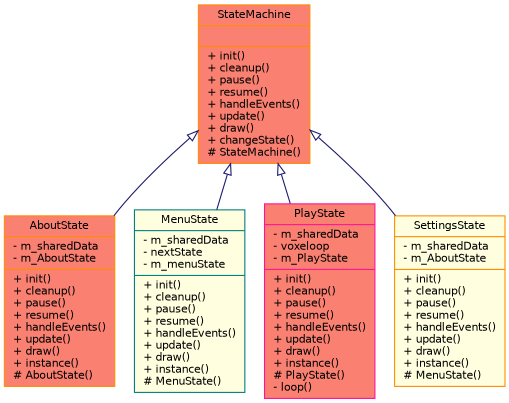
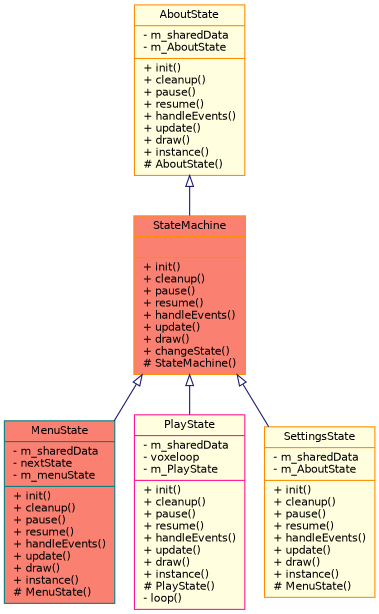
edge "AboutState" -> "StateMachine": reversed
node "AboutState": fillcolor salmon -> lightyellow
node "MenuState": fillcolor lightyellow -> salmon
node "PlayState": fillcolor salmon -> lightyellow
